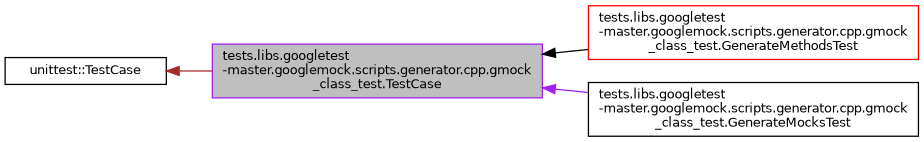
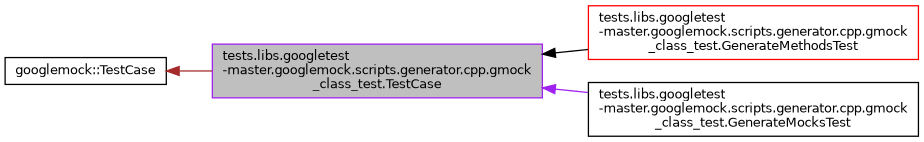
node "unittest::TestCase": label "unittest::TestCase" -> "googlemock::TestCase"
